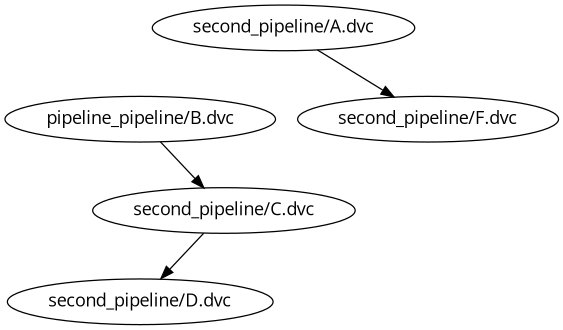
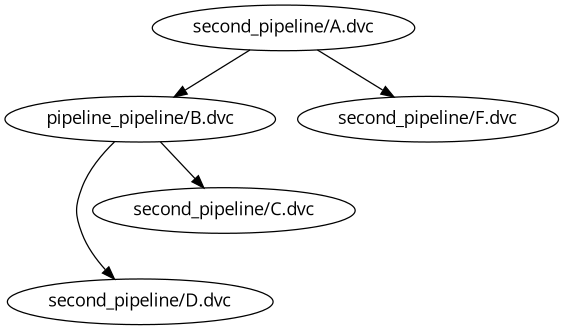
edge "second_pipeline/A.dvc" -> "pipeline_pipeline/B.dvc": added
edge "second_pipeline/C.dvc" -> "second_pipeline/D.dvc": now "pipeline_pipeline/B.dvc" -> "second_pipeline/D.dvc"
